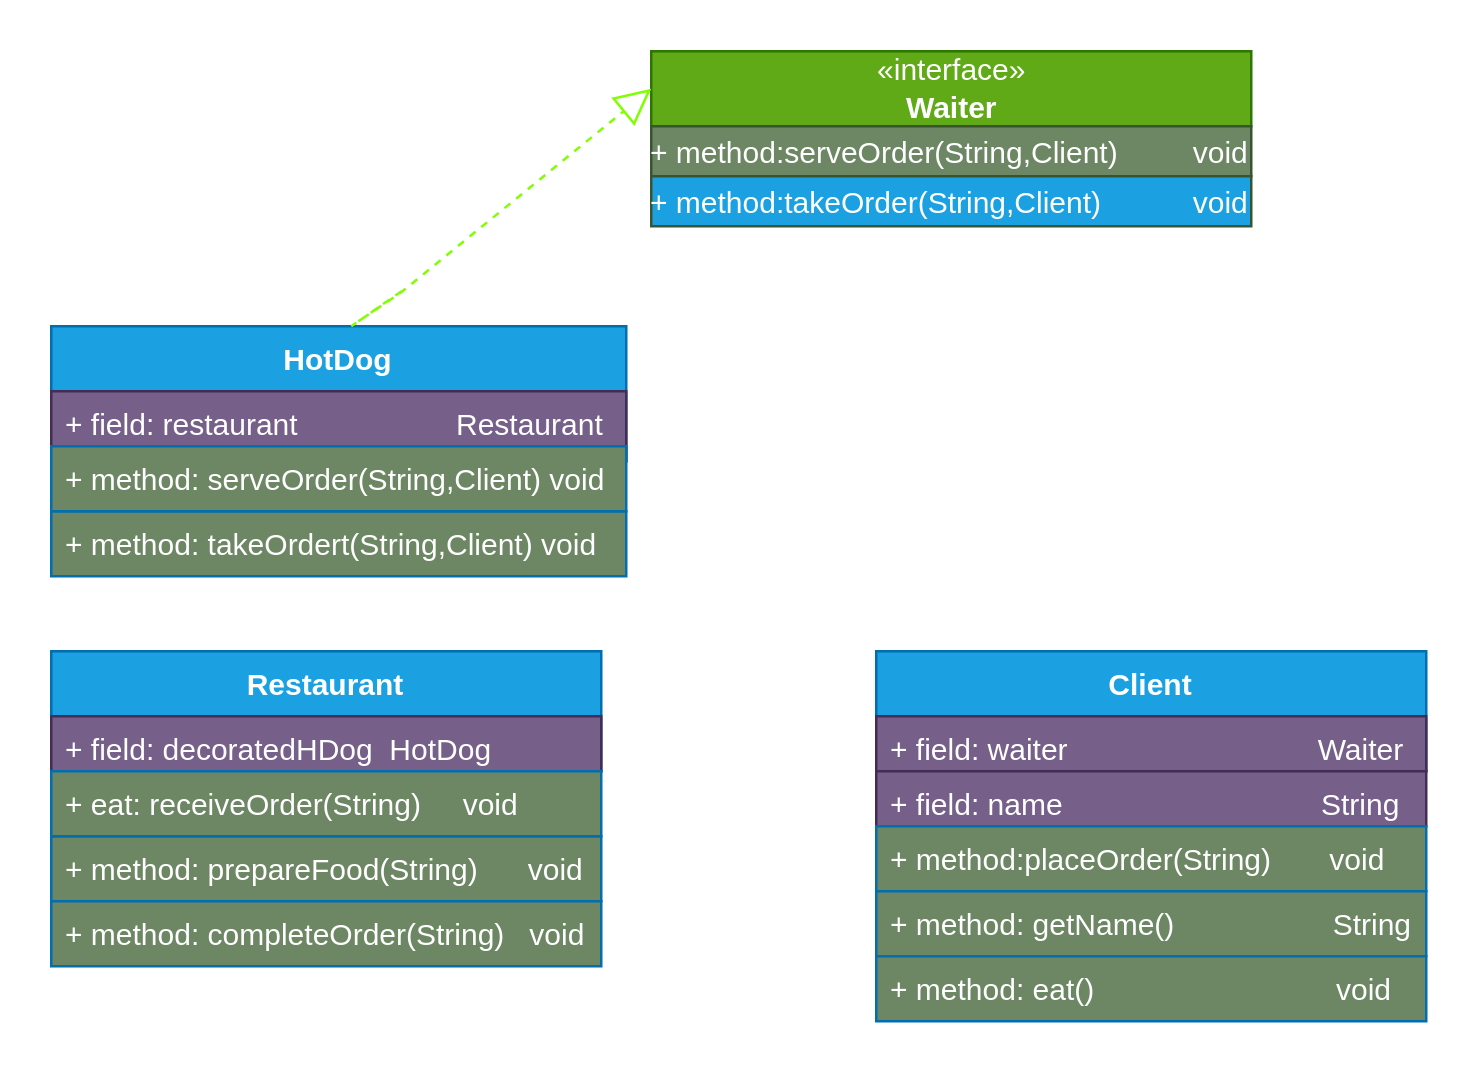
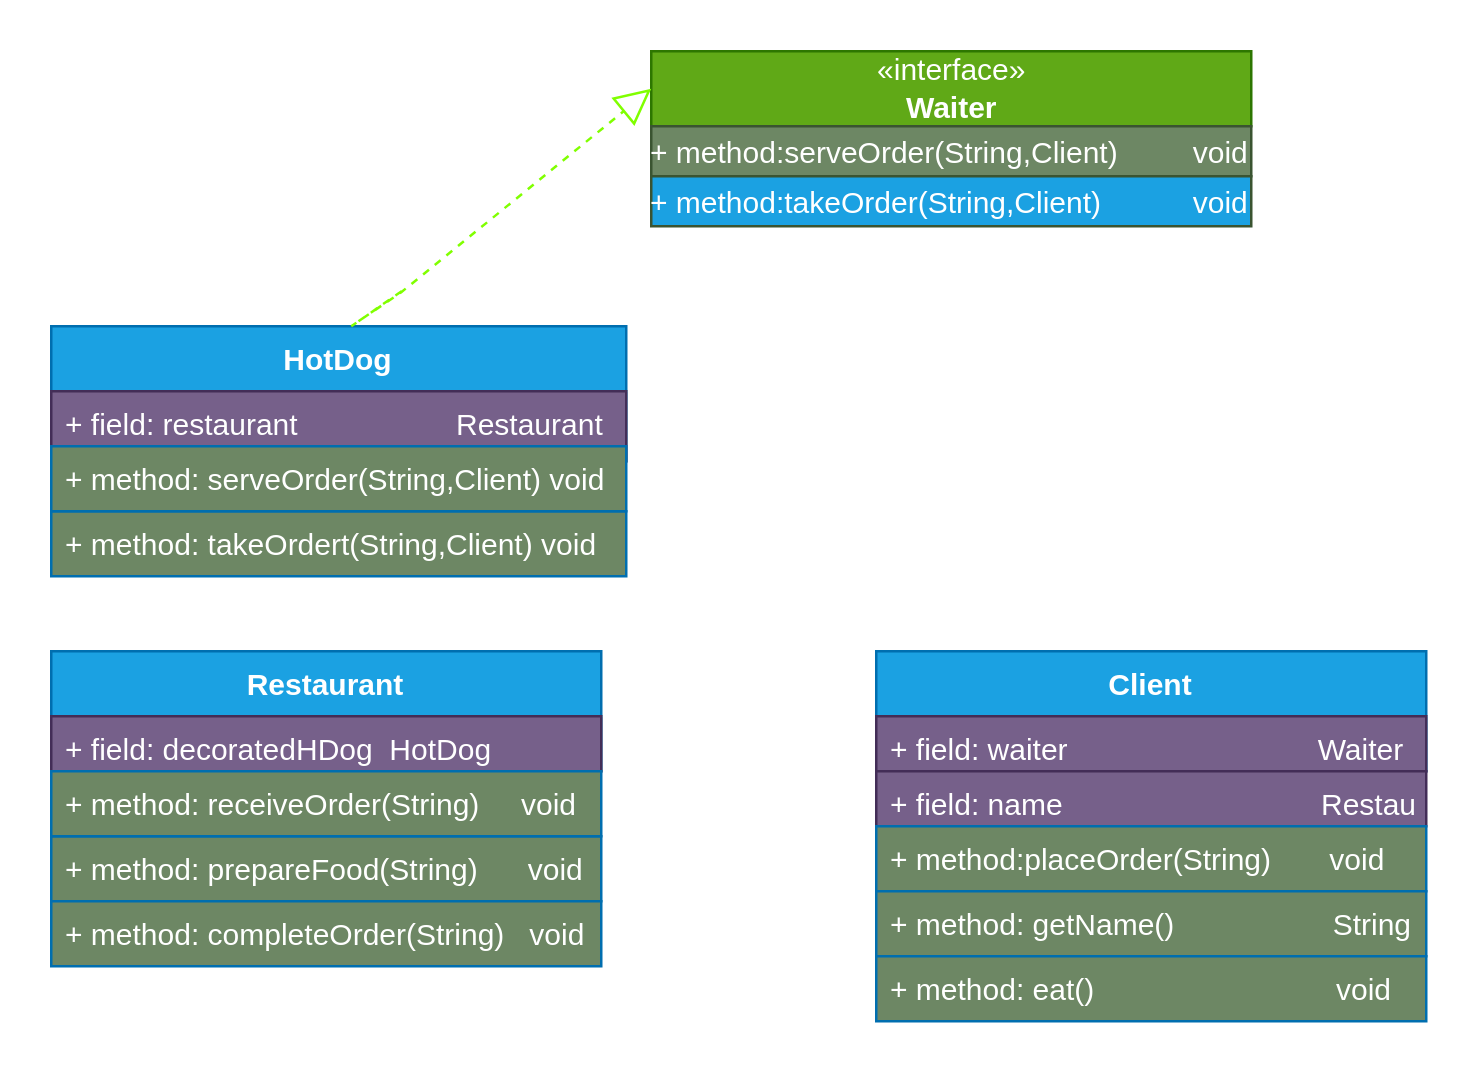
node "+ eat: receiveOrder(String) void": label "+ eat: receiveOrder(String) void" -> "+ method: receiveOrder(String) void"
node "+ field: name String": label "+ field: name String" -> "+ field: name Restaurant"
